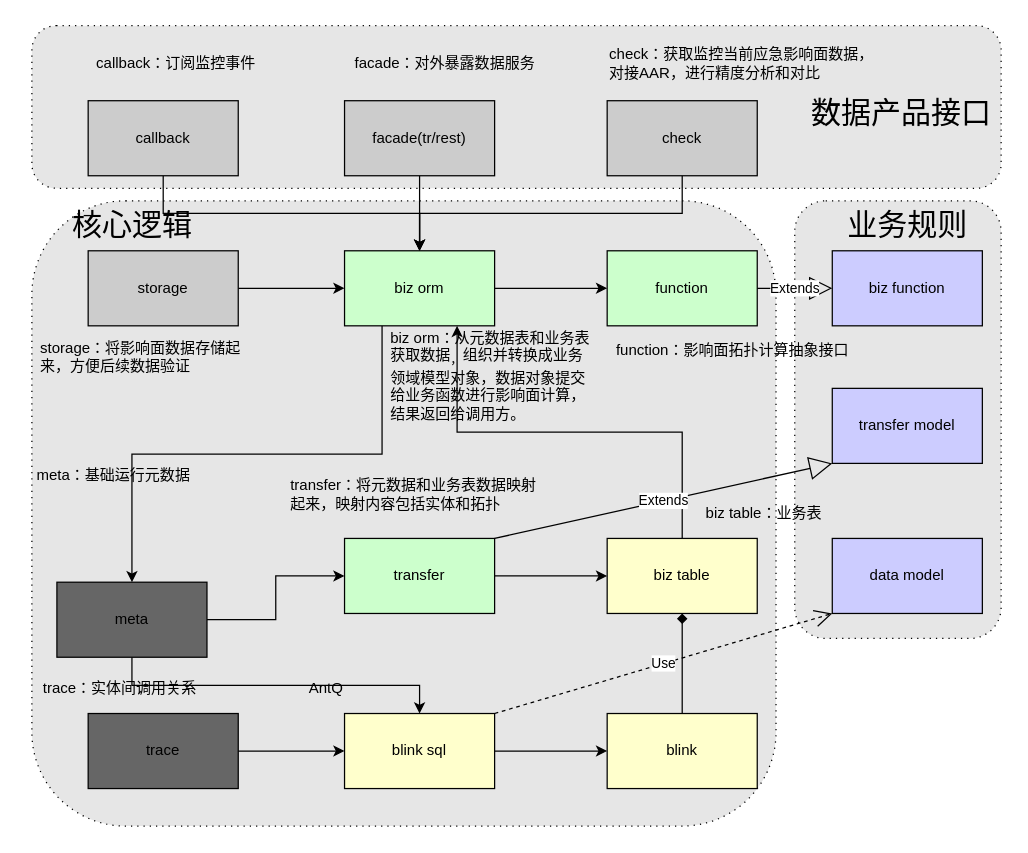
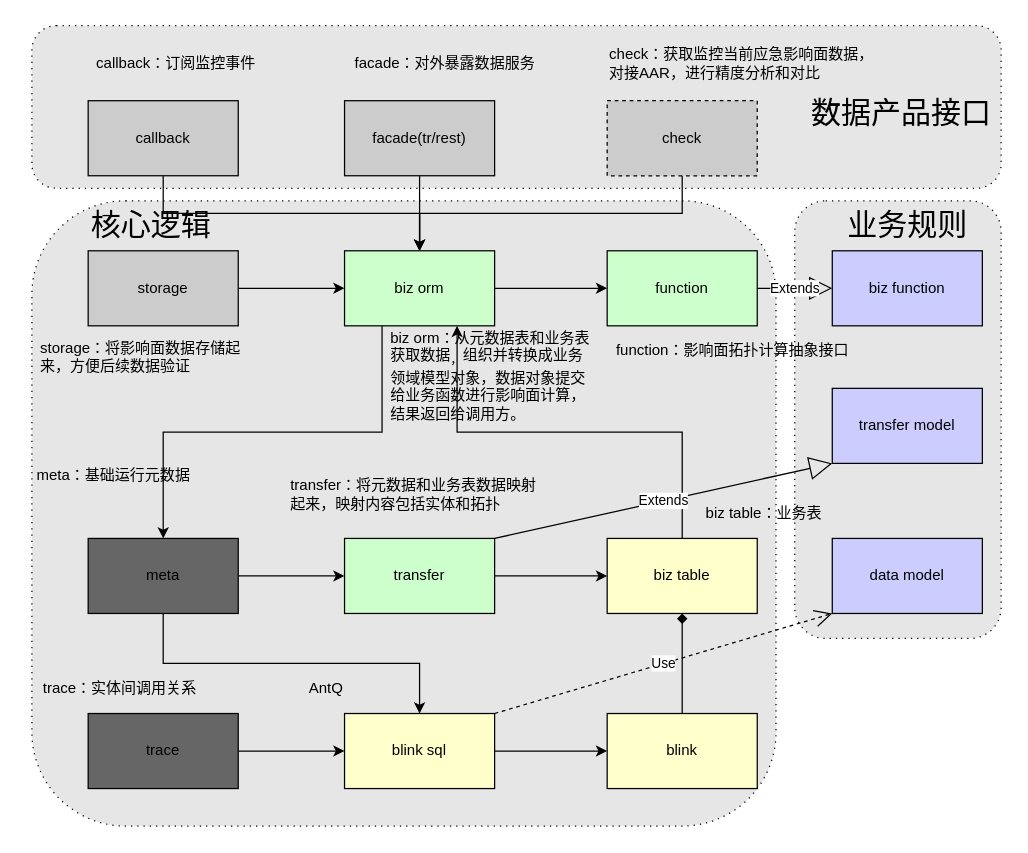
node "check": style solid -> dashed
node "核心逻辑": moved (132, 226) -> (151, 226)
node "meta": moved (132, 619) -> (163, 576)
